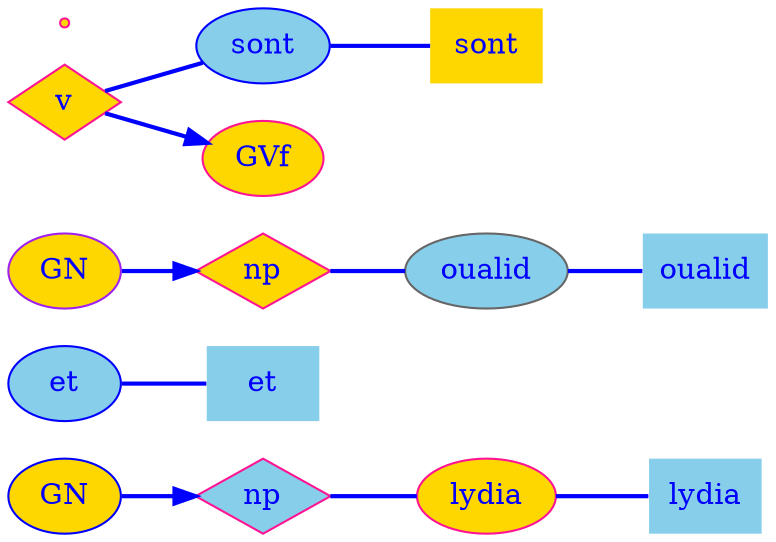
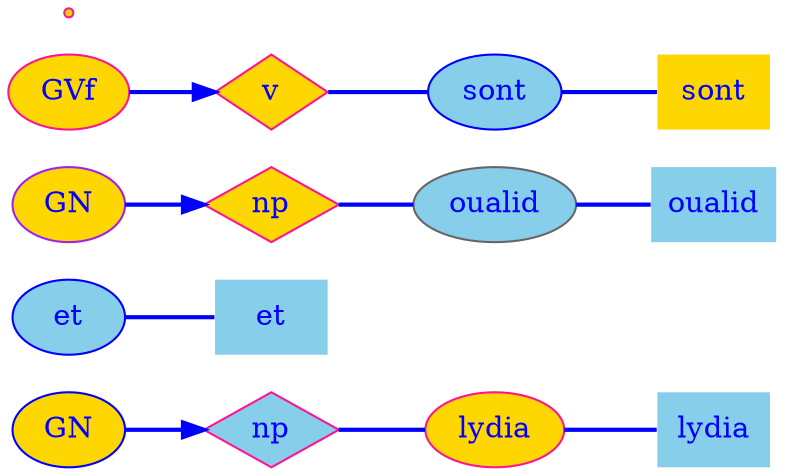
edge "v" -> "GVf": reversed
